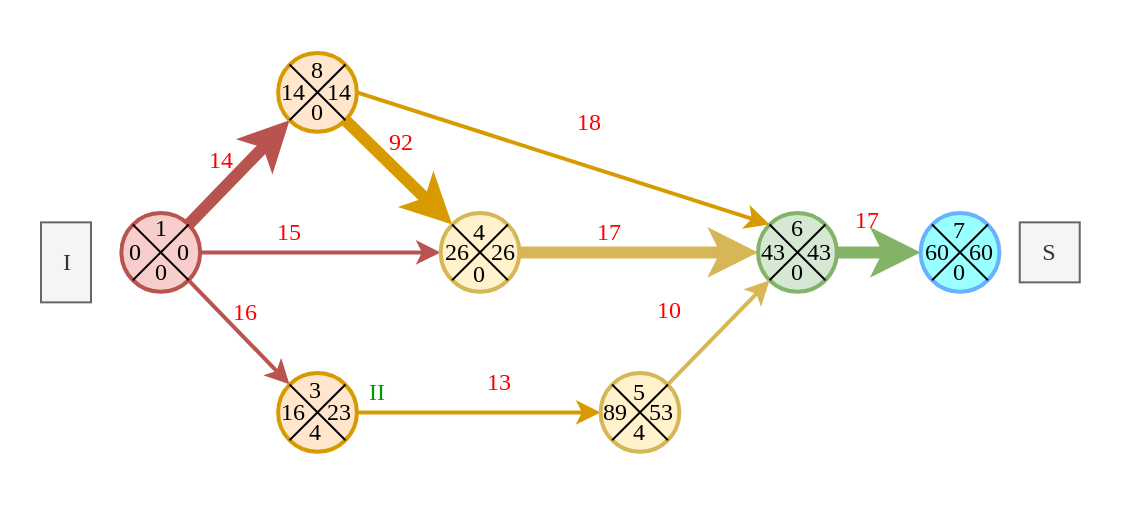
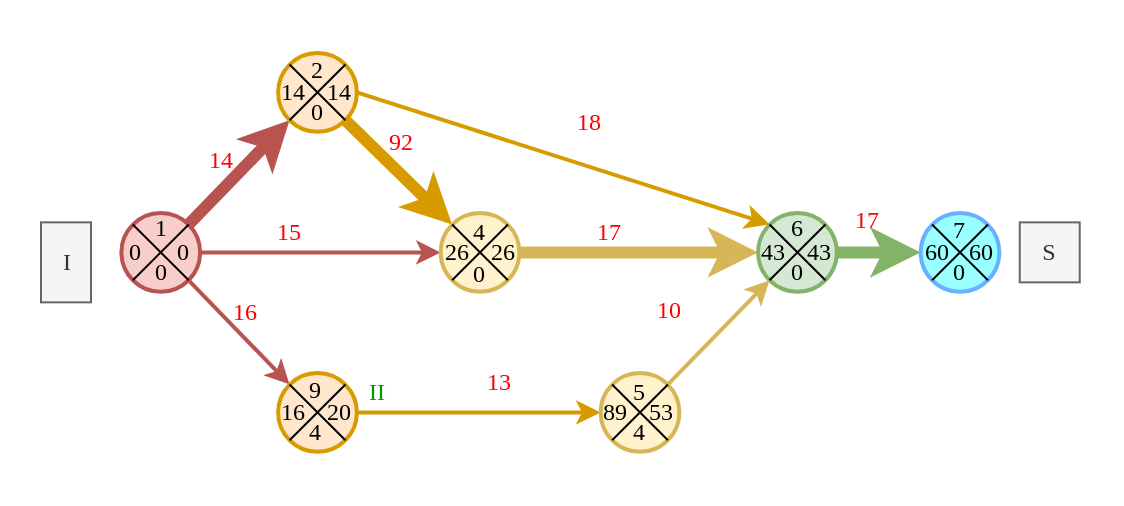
node "8": label "8" -> "2"
node "3": label "3" -> "9"
node "23": label "23" -> "20"
